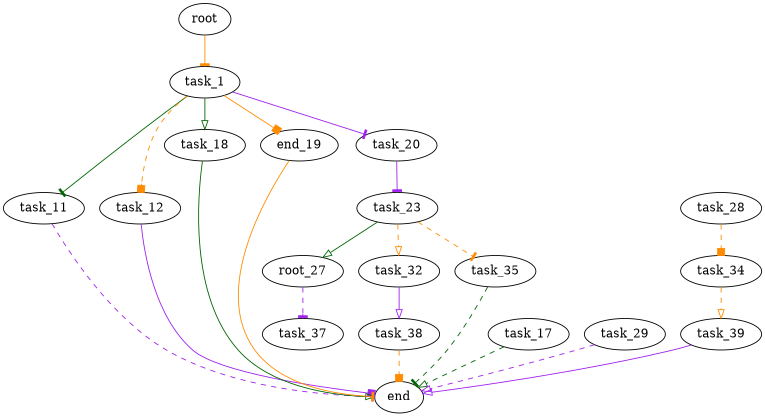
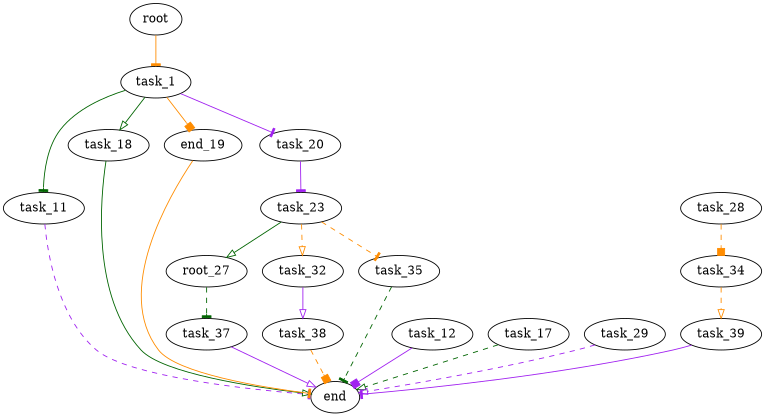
edge "task_1" -> "task_12": removed
edge "root_27" -> "task_37": color purple -> darkgreen
edge "task_37" -> "end": added
edge "task_39" -> "end": arrowhead onormal -> tee
